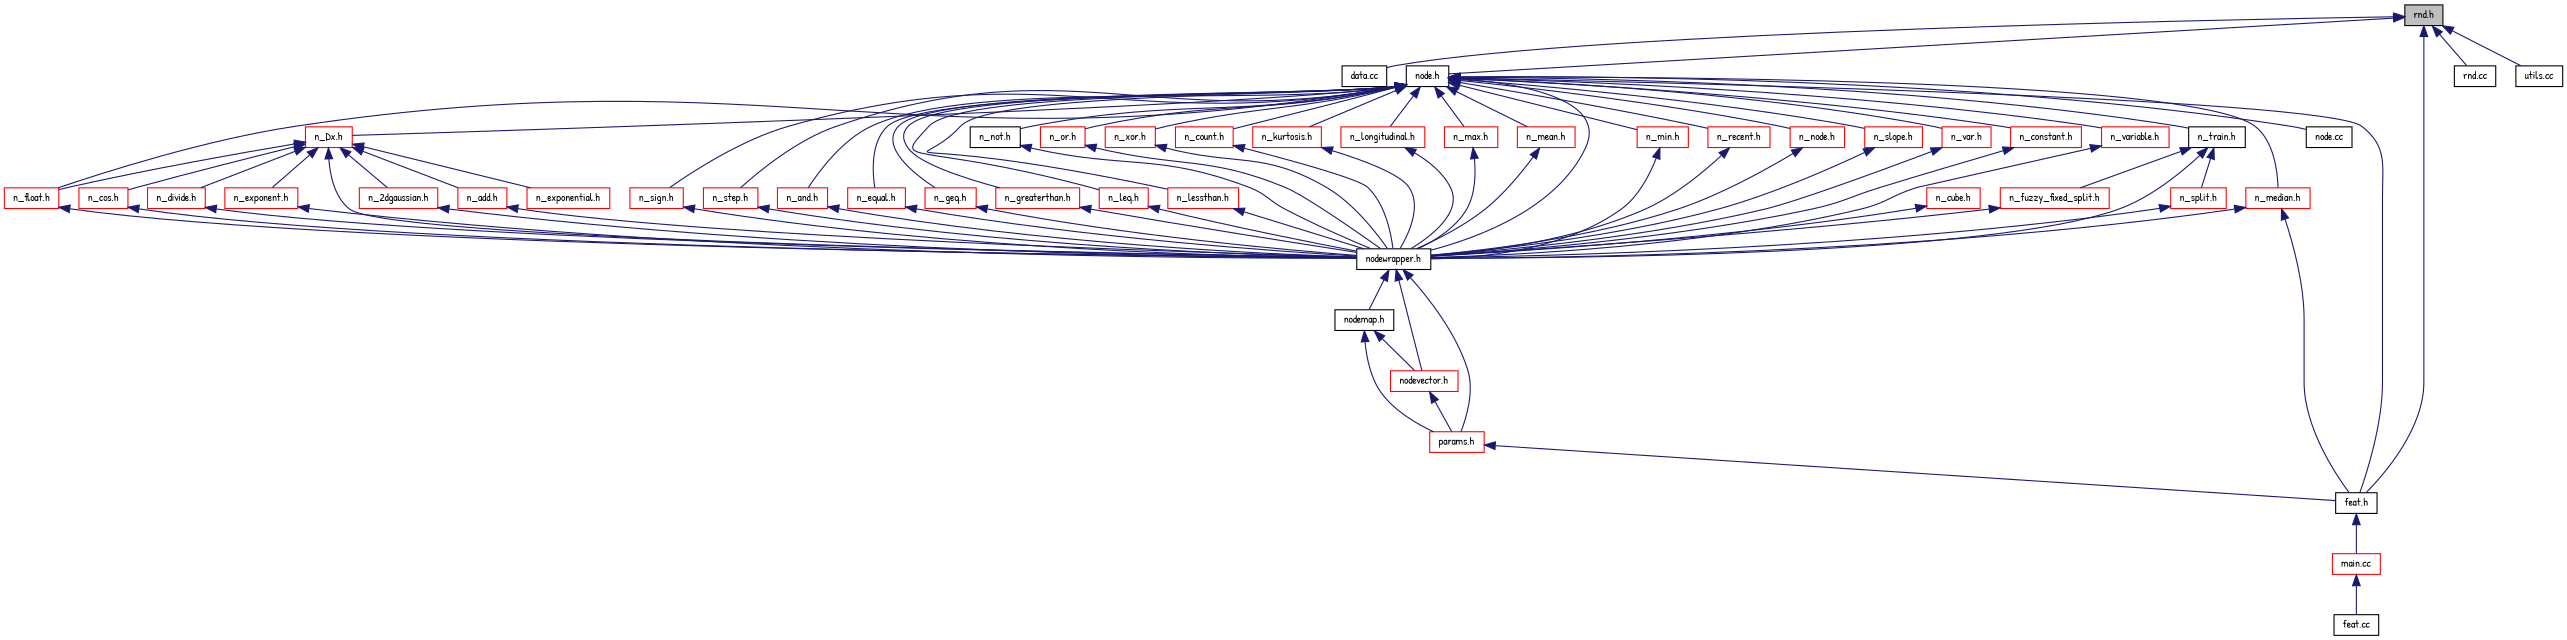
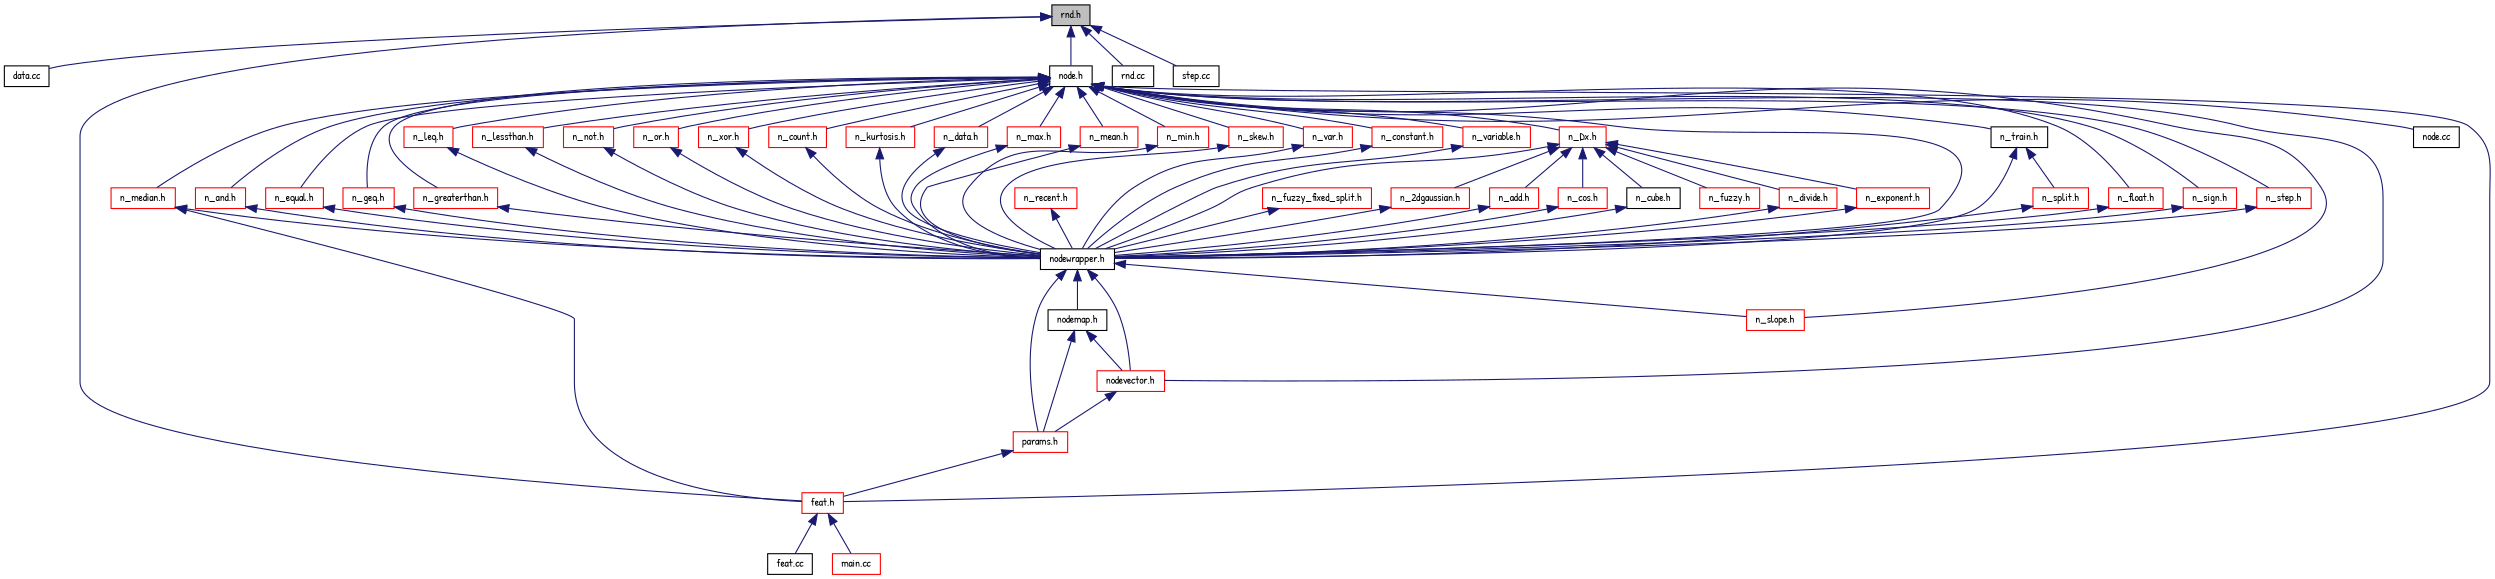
node "utils.cc": label "utils.cc" -> "step.cc"
edge "n_recent.h" -> "node.h": now "nodevector.h" -> "node.h"
node "n_not.h": color black -> red
node "n_longitudinal.h": label "n_longitudinal.h" -> "n_data.h"
node "n_node.h": label "n_node.h" -> "n_skew.h"
edge "n_float.h" -> "n_Dx.h": now "n_cube.h" -> "n_Dx.h"
edge "n_fuzzy_fixed_split.h" -> "n_train.h": removed
node "n_exponential.h": label "n_exponential.h" -> "n_fuzzy.h"
node "n_cube.h": color red -> black
edge "nodewrapper.h" -> "n_slope.h": reversed
node "feat.h": color black -> red
edge "feat.cc" -> "main.cc": now "feat.cc" -> "feat.h"
